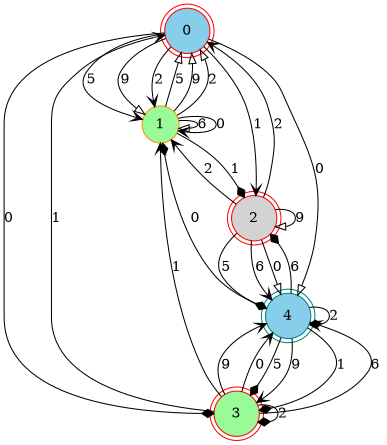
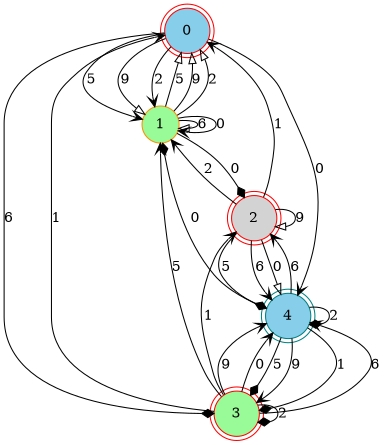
edge "0" -> "2": now "3" -> "2"
edge "2" -> "0": label "2" -> "1"
edge "0" -> "4": arrowhead onormal -> vee
edge "1" -> "2": label "1" -> "0"
edge "0" -> "3": label "0" -> "6"
edge "4" -> "2": arrowhead diamond -> vee
edge "3" -> "1": label "1" -> "5"
